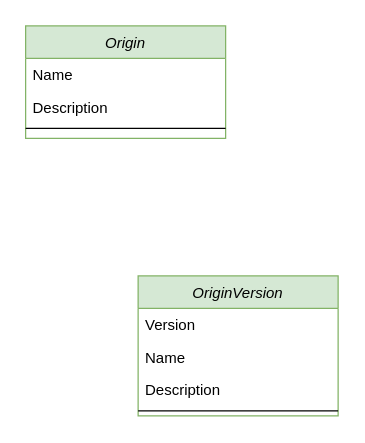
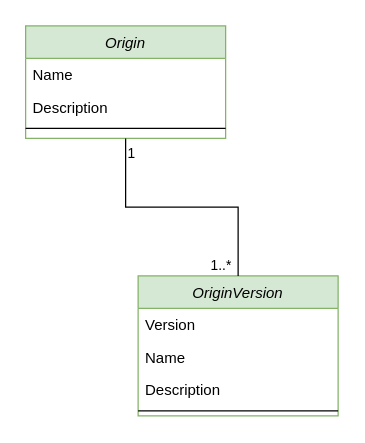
edge "Origin" -- "OriginVersion": added, labels "1", "1..*"
